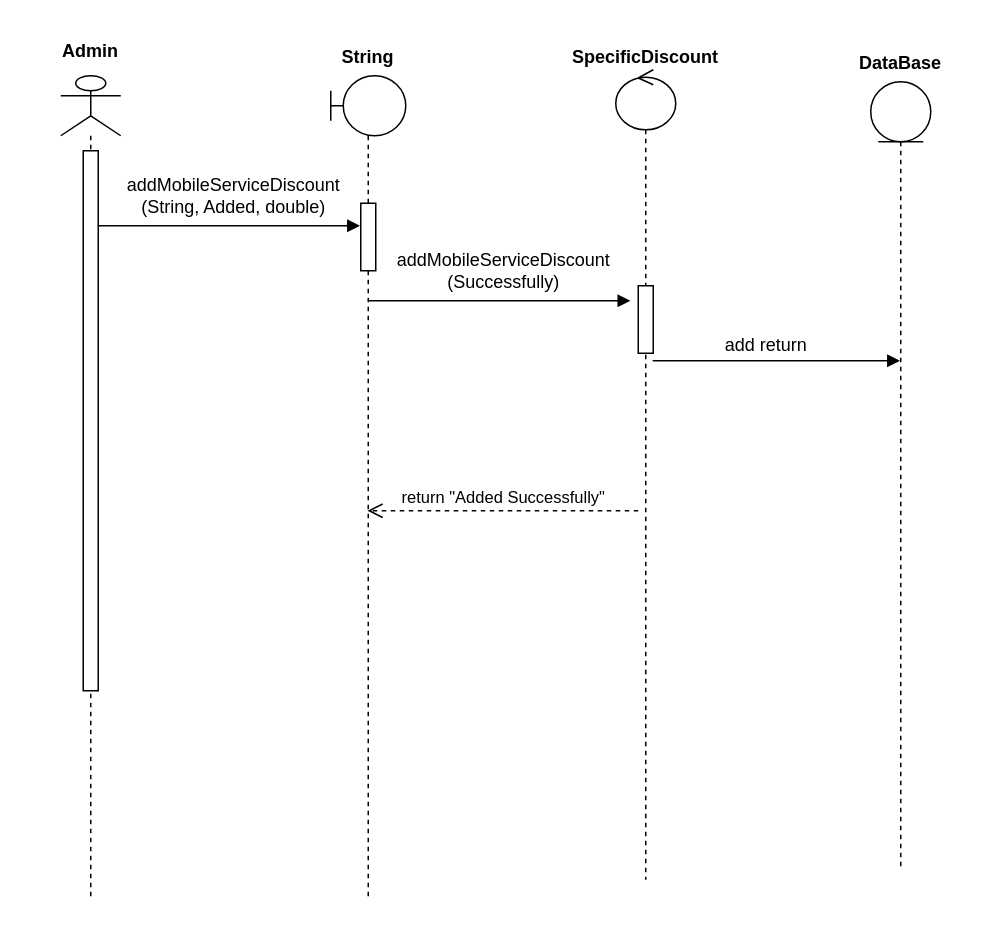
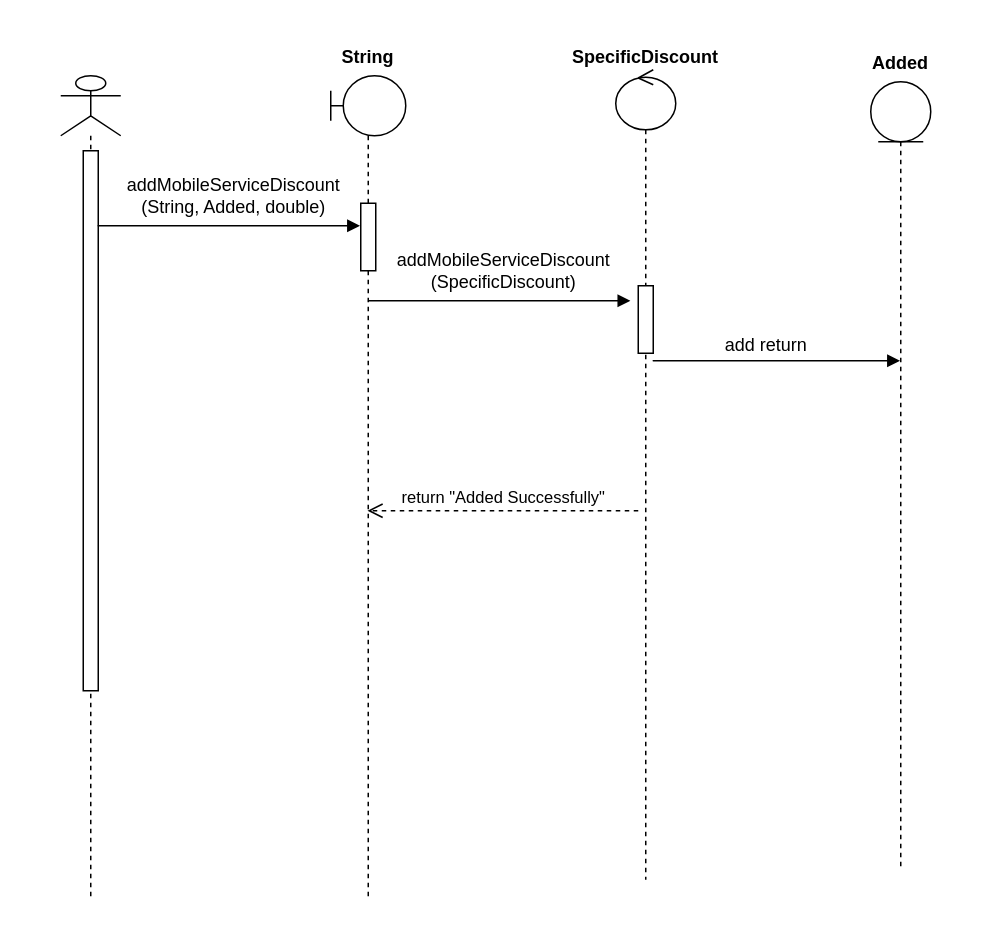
node "Admin": removed
node "DataBase": label "DataBase" -> "Added"
node "addMobileServiceDiscount (Successfully)": label "addMobileServiceDiscount (Successfully)" -> "addMobileServiceDiscount (SpecificDiscount)"
